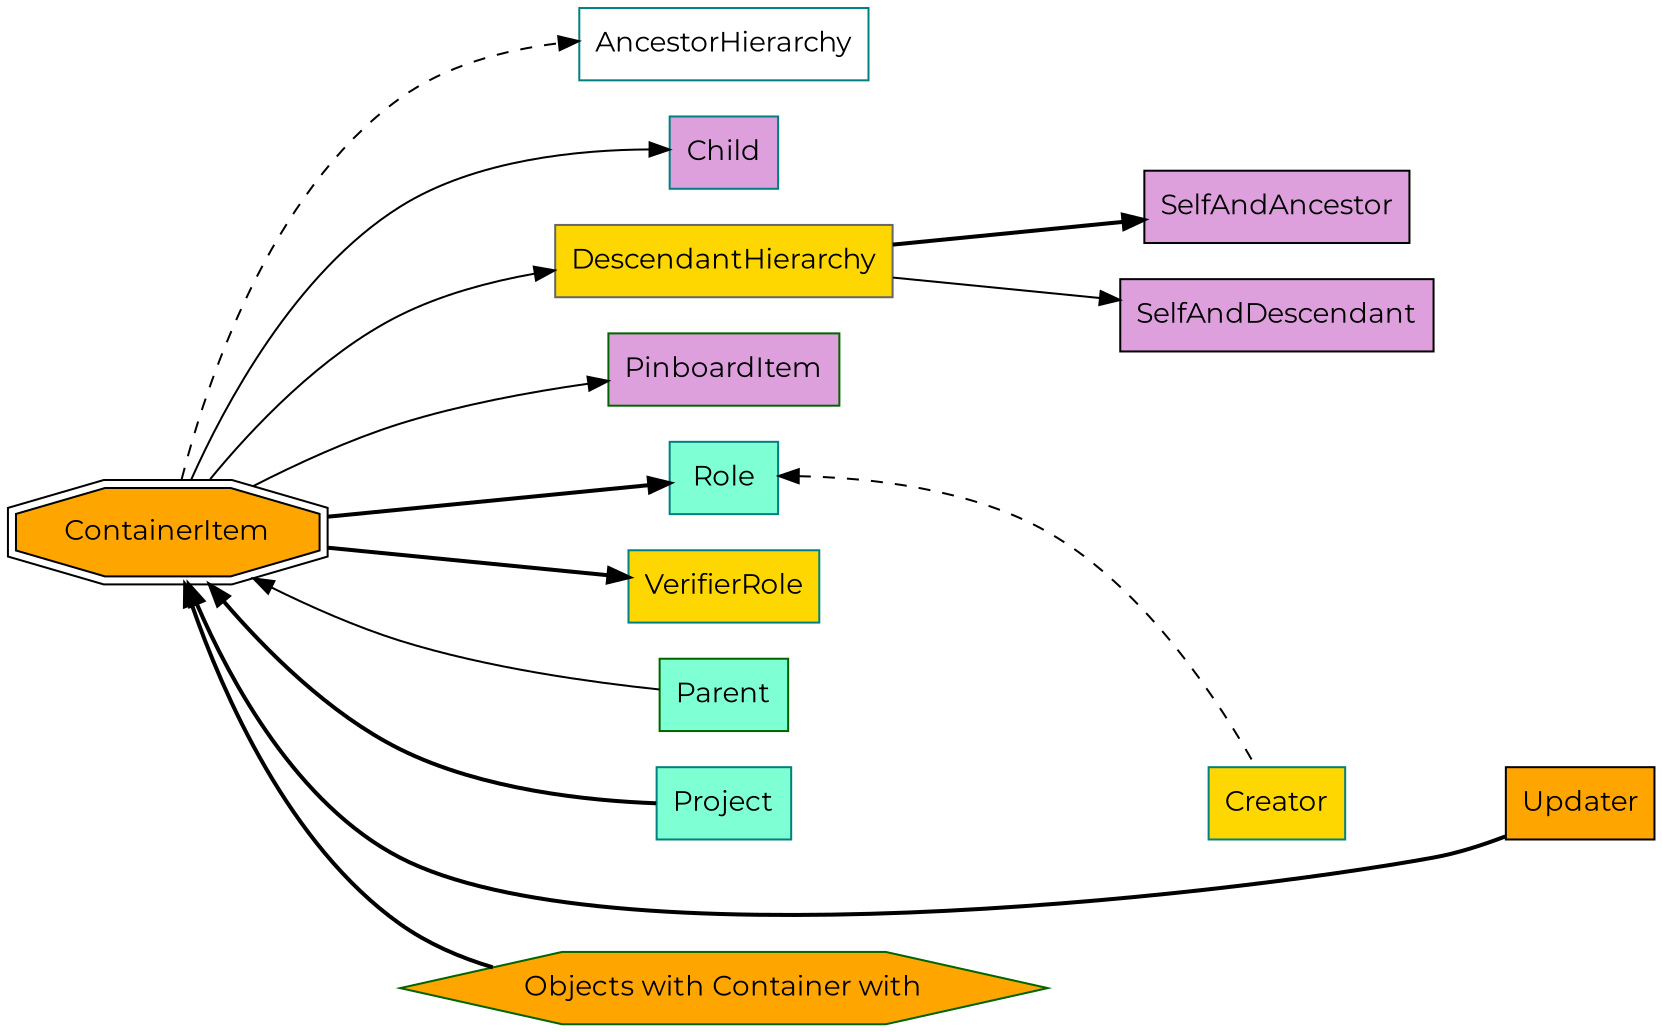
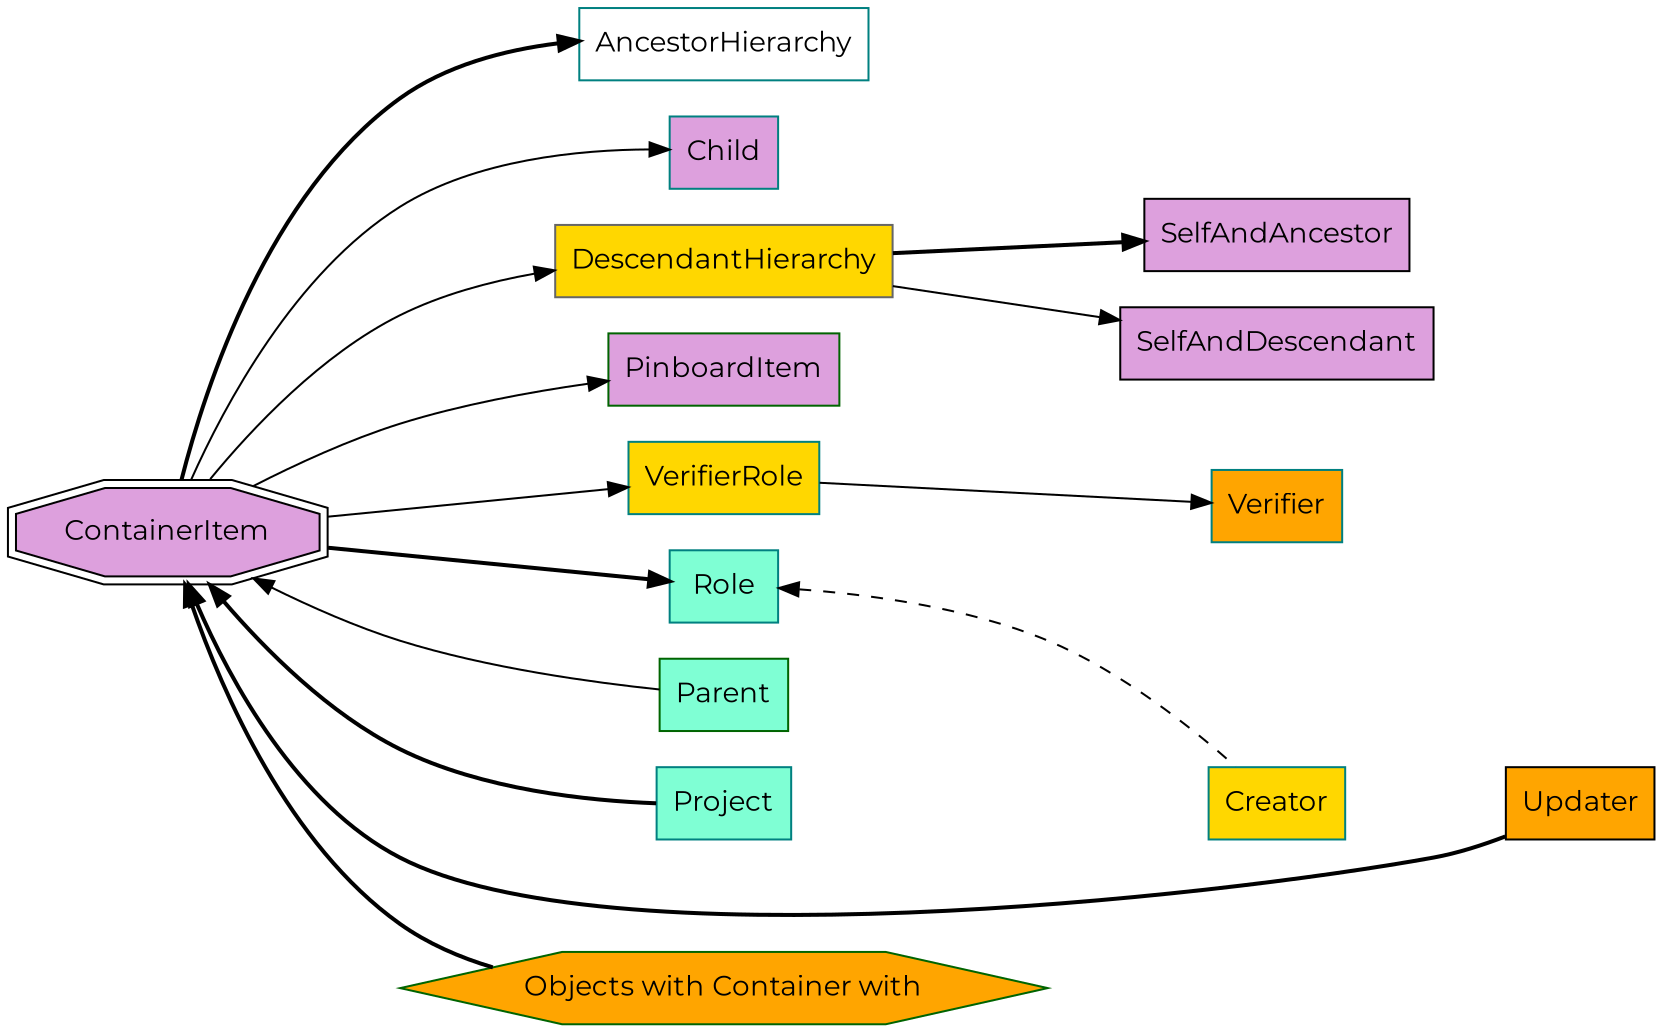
edge "ContainerItem" -> "AncestorHierarchy": style dashed -> bold
node "Verifier": added
node "ContainerItem": fillcolor orange -> plum
edge "ContainerItem" -> "VerifierRole": style bold -> solid
